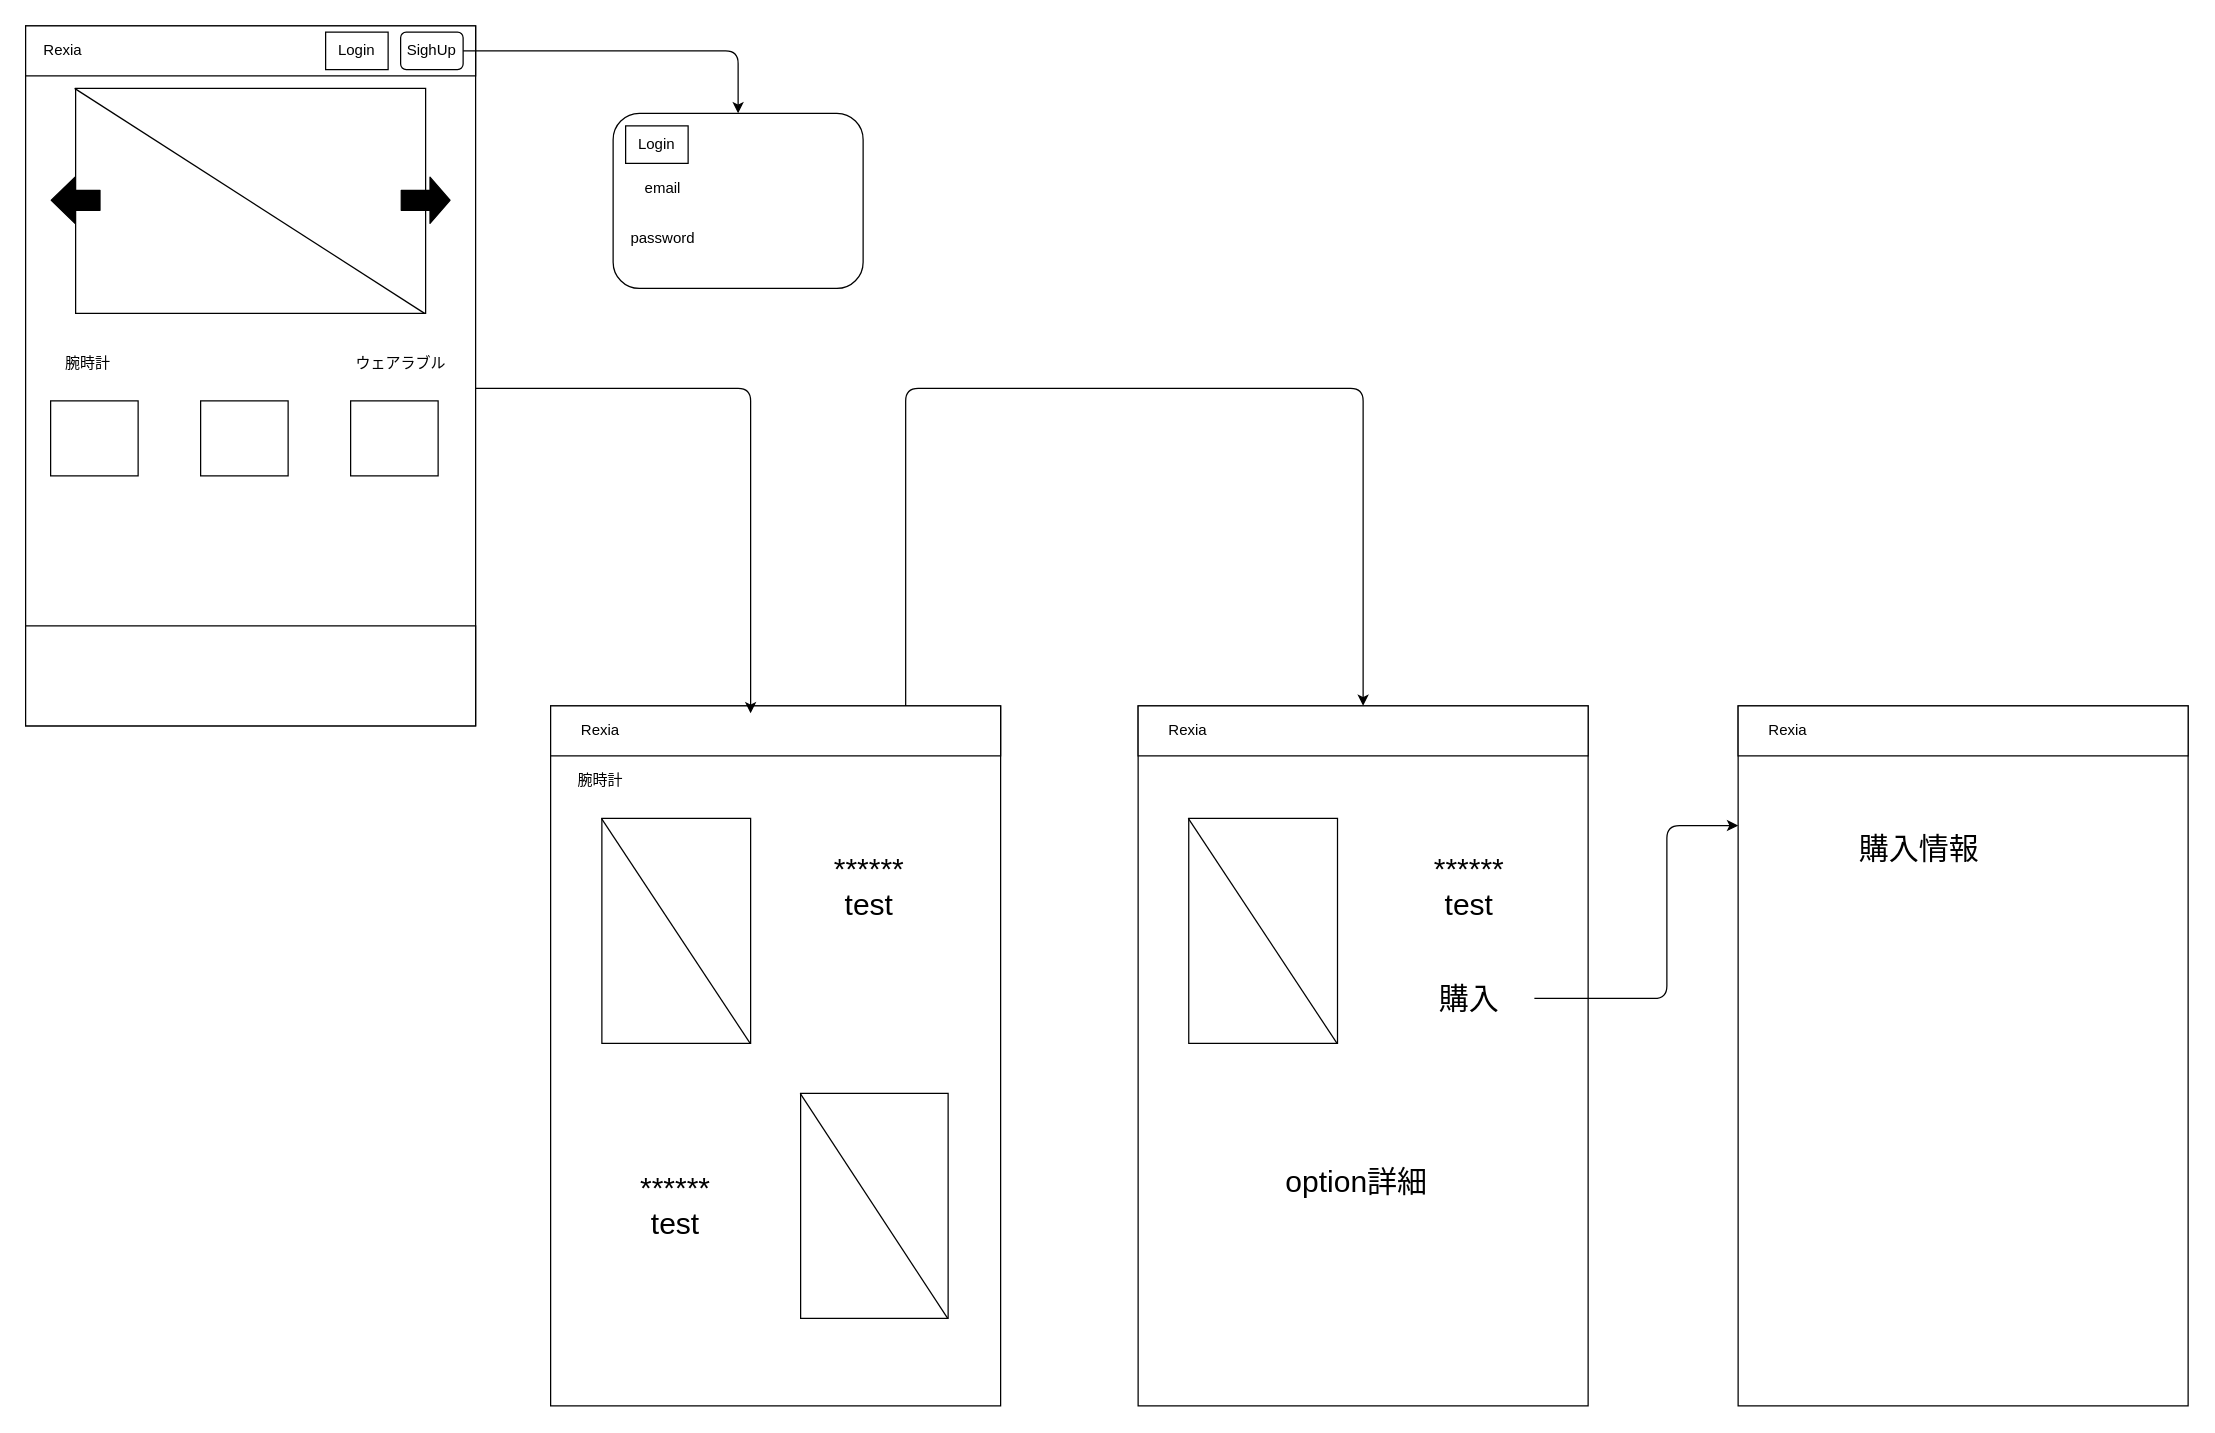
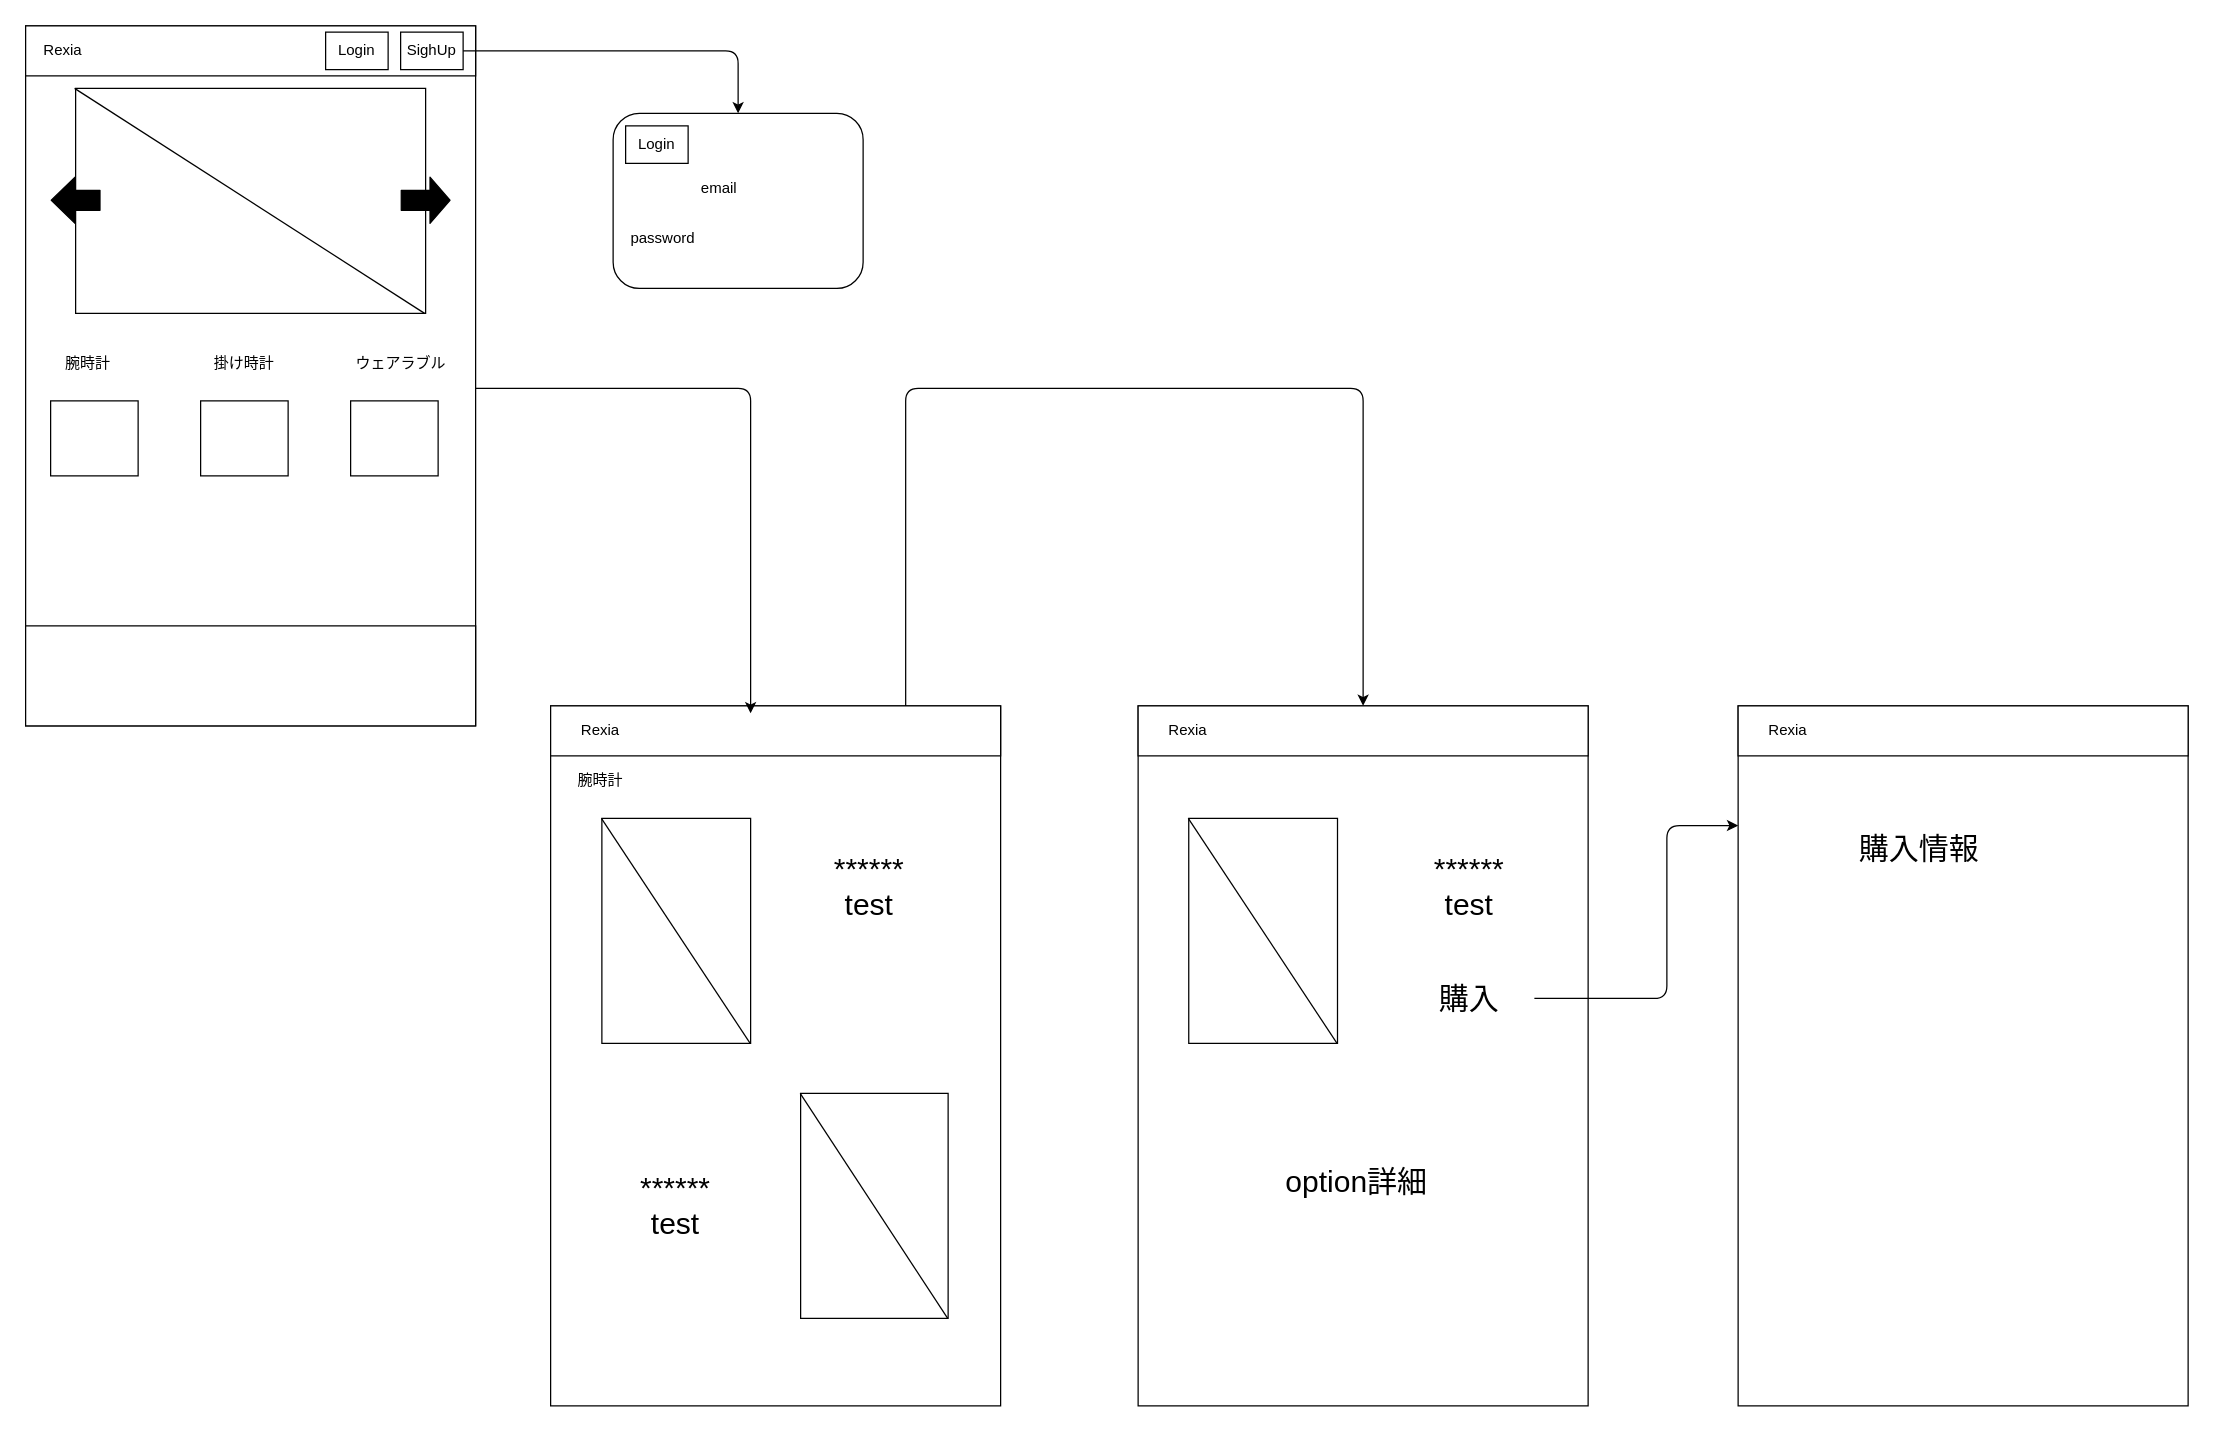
node "SighUp": shape rounded rectangle -> rectangle
node "email": moved (663, 188) -> (719, 188)
node "掛け時計": added
